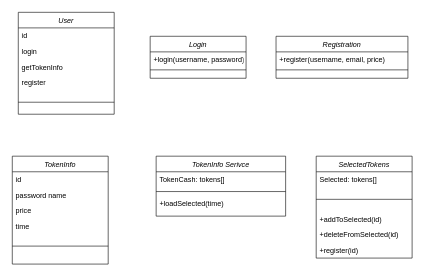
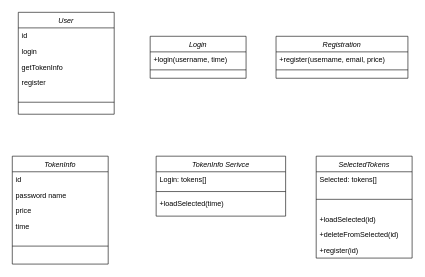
node "+login(username, password)": label "+login(username, password)" -> "+login(username, time)"
node "TokenCash: tokens[]": label "TokenCash: tokens[]" -> "Login: tokens[]"
node "+addToSelected(id)": label "+addToSelected(id)" -> "+loadSelected(id)"
